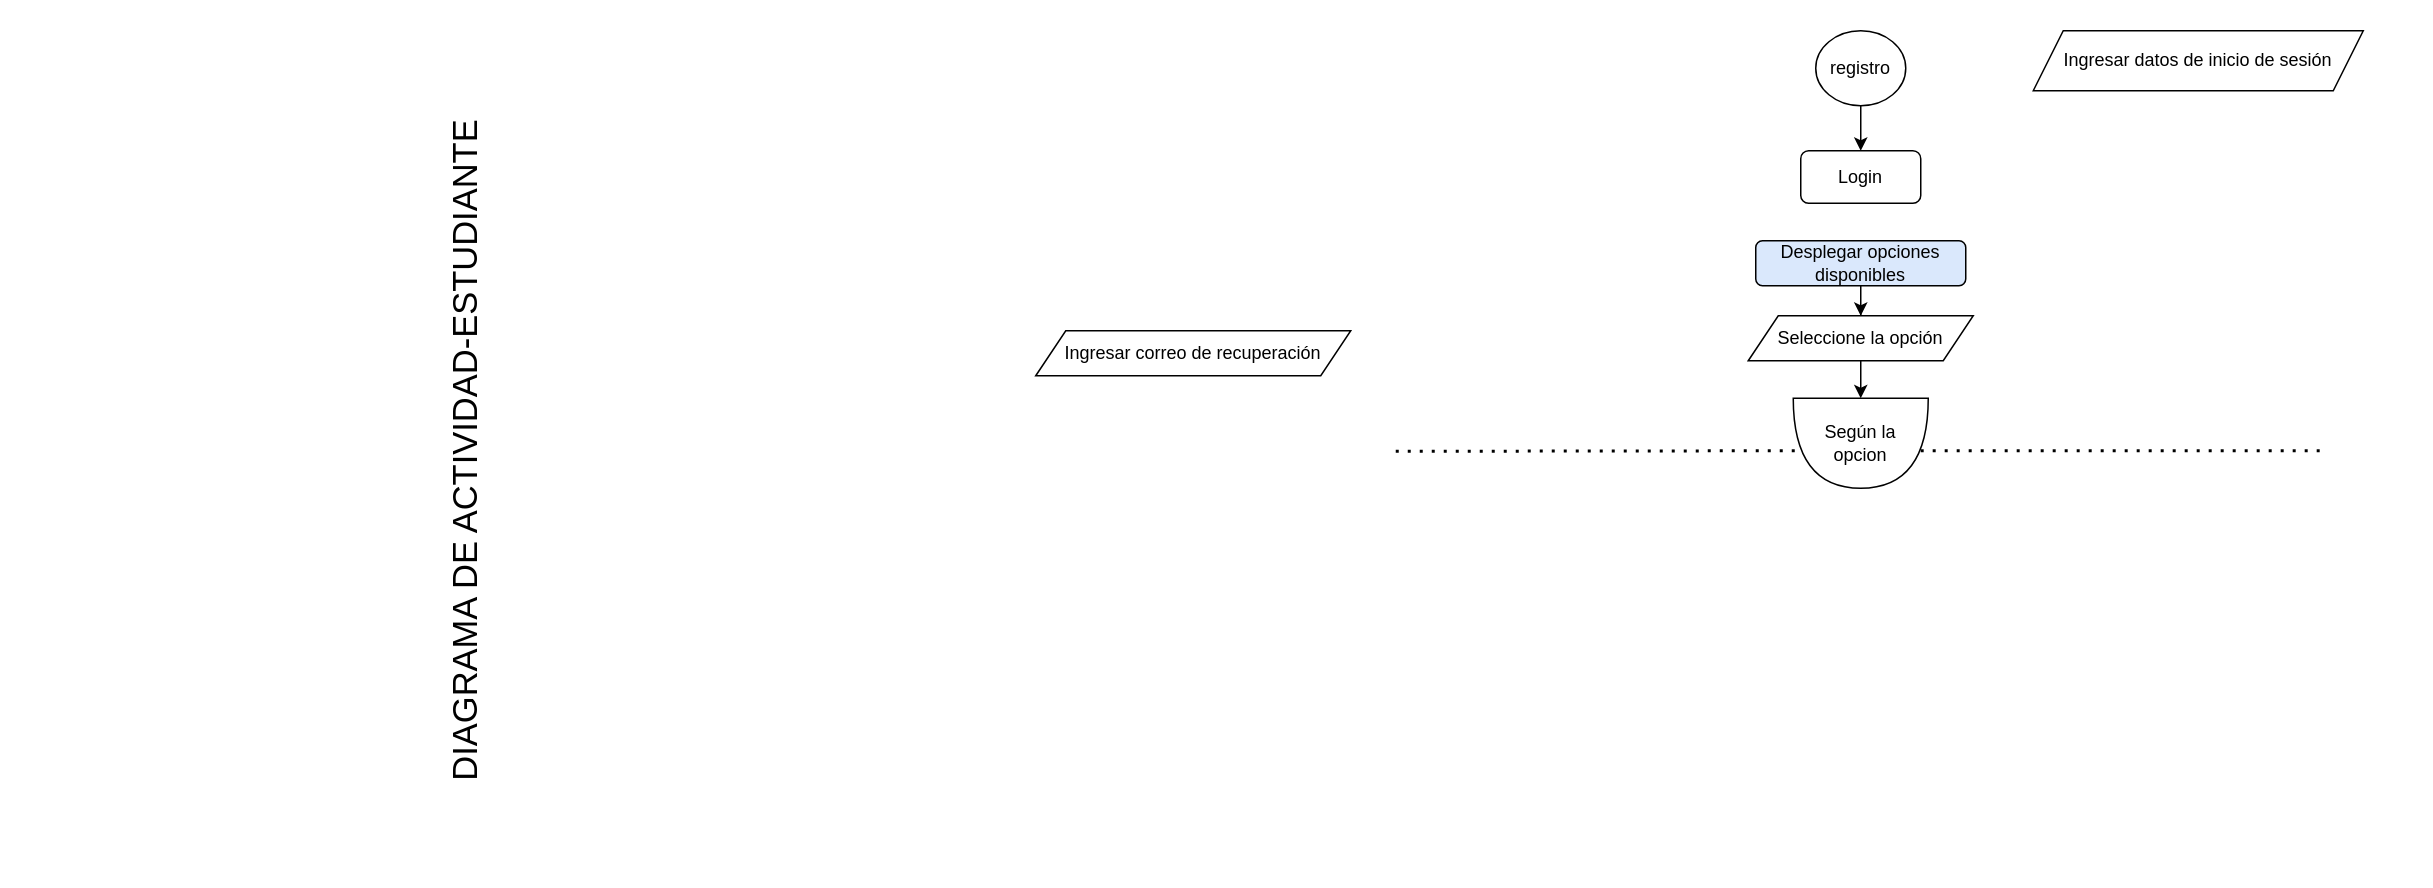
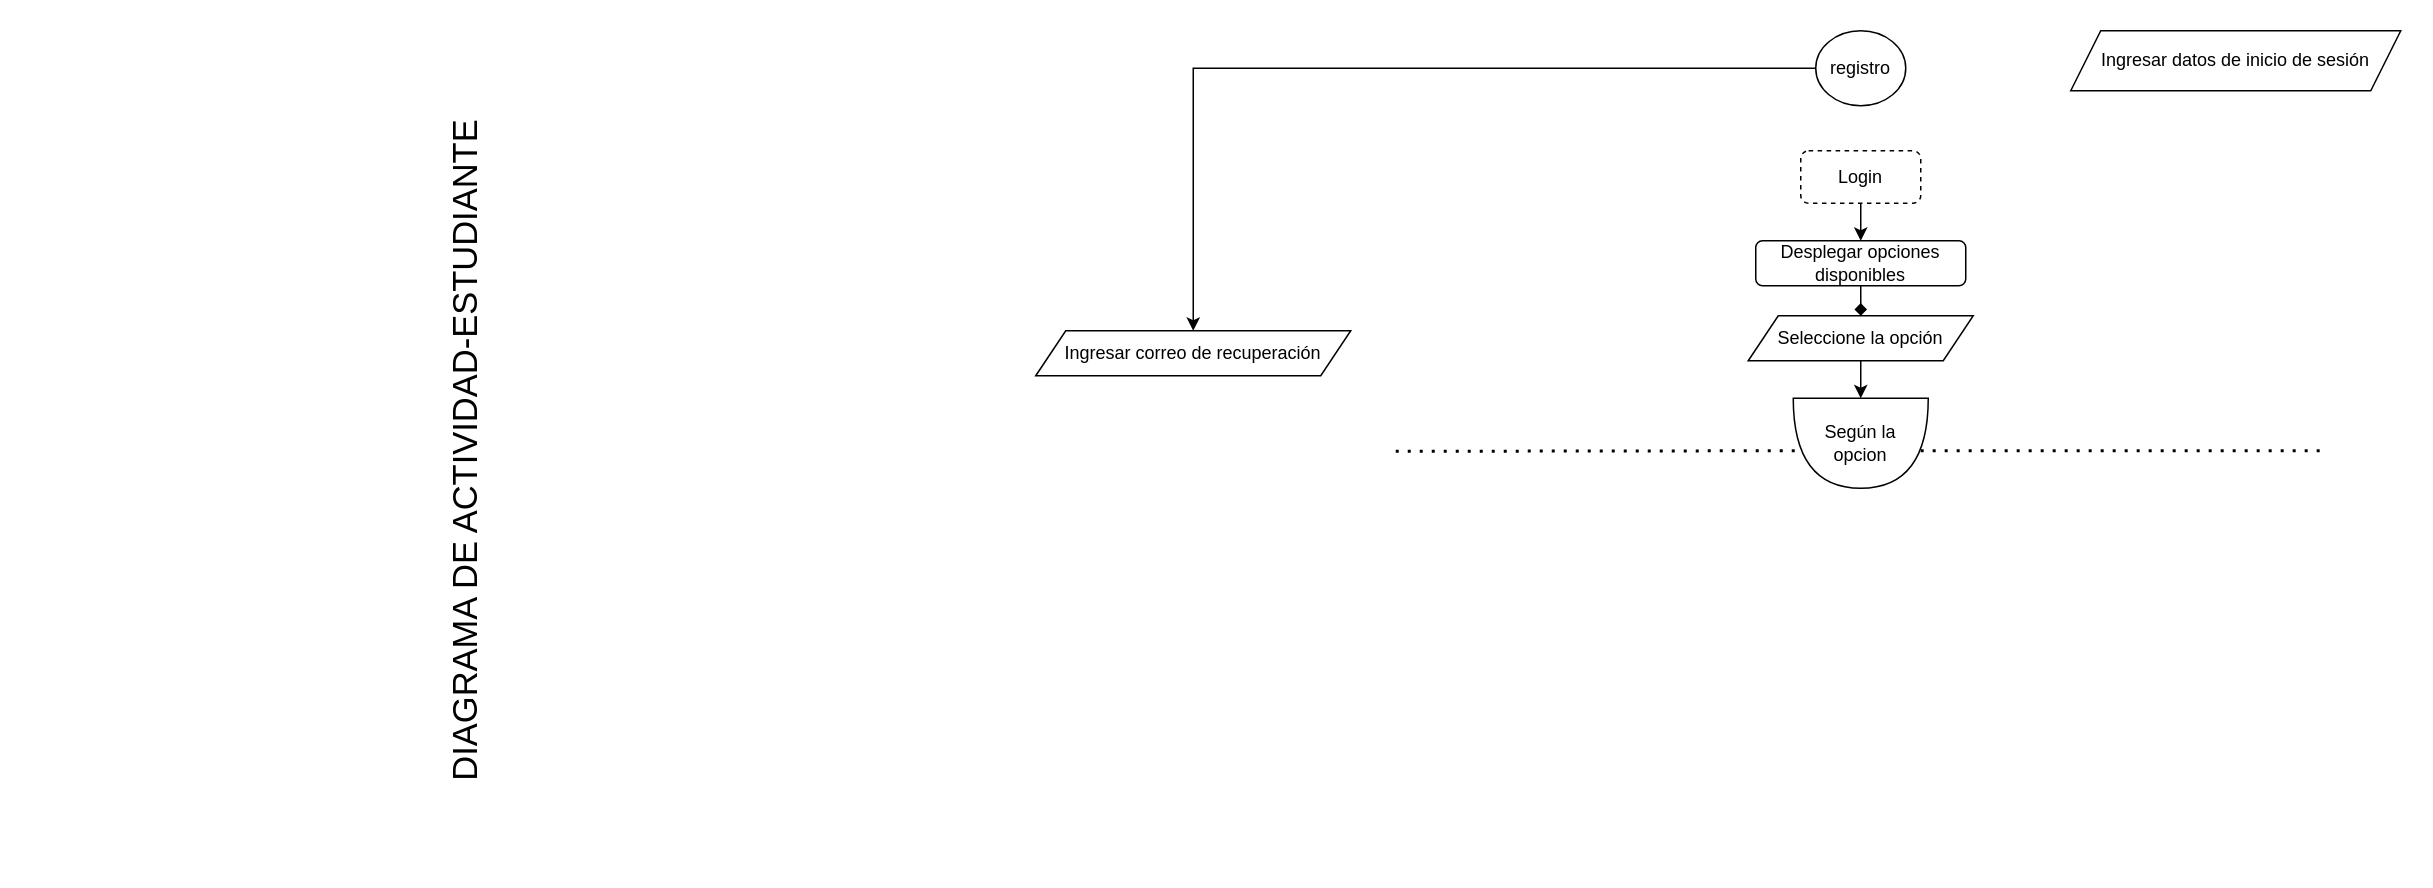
node "Ingresar datos de inicio de sesión": moved (2198, 61) -> (2236, 61)
edge "registro" -> "Login": now "registro" -> "Ingresar correo de recuperación"
node "Login": style solid -> dashed
edge "Login" -> "Desplegar opciones disponibles": added
node "Desplegar opciones disponibles": fillcolor #dae8fc -> #ffffff
edge "Desplegar opciones disponibles" -> "Seleccione la opción": arrowhead classic -> diamond
